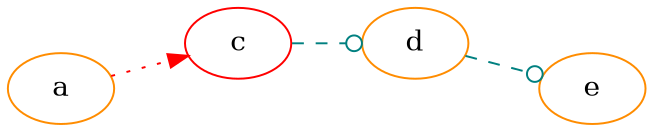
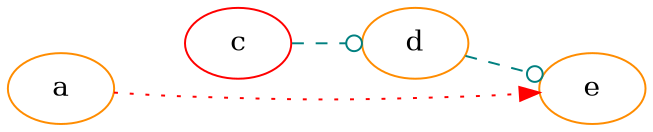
edge "a" -> "c": now "a" -> "e"
